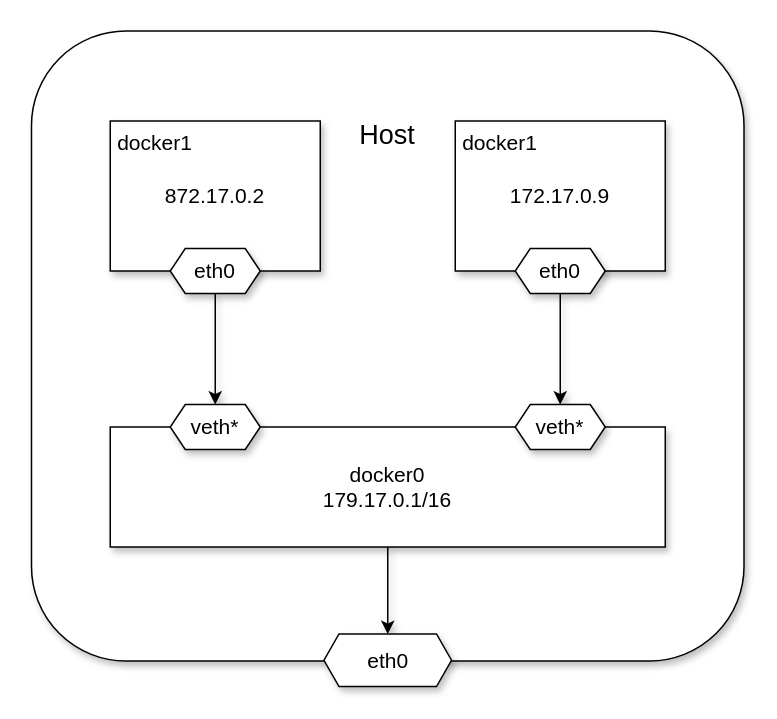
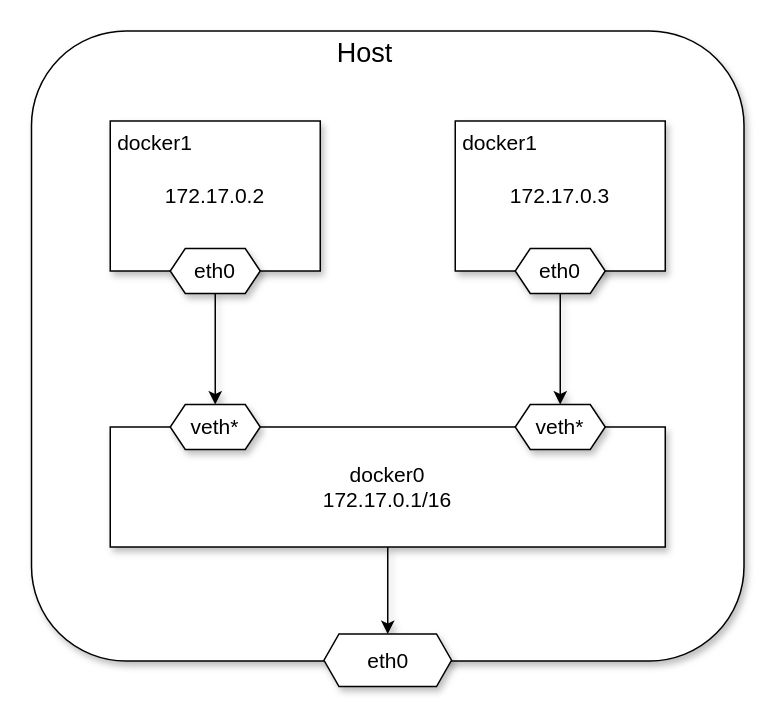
node "Host": moved (388, 136) -> (365, 53)
node "872.17.0.2": label "872.17.0.2" -> "172.17.0.2"
node "172.17.0.9": label "172.17.0.9" -> "172.17.0.3"
node "docker0 179.17.0.1/16": label "docker0 179.17.0.1/16" -> "docker0 172.17.0.1/16"
